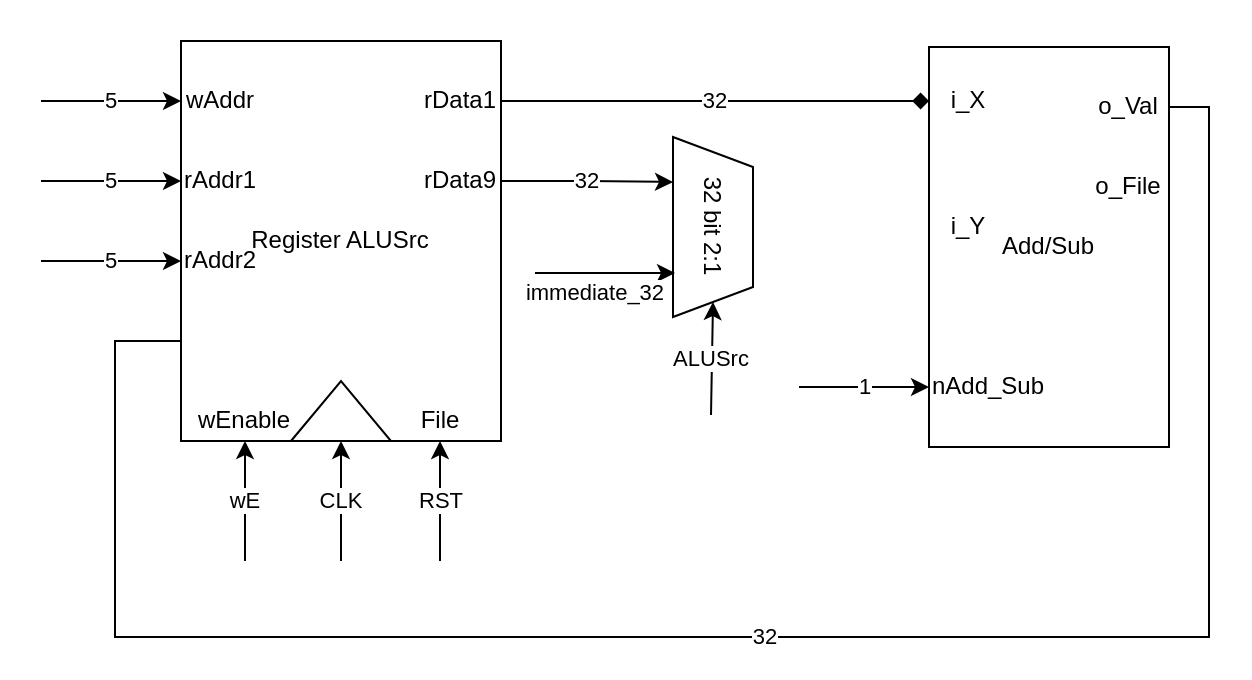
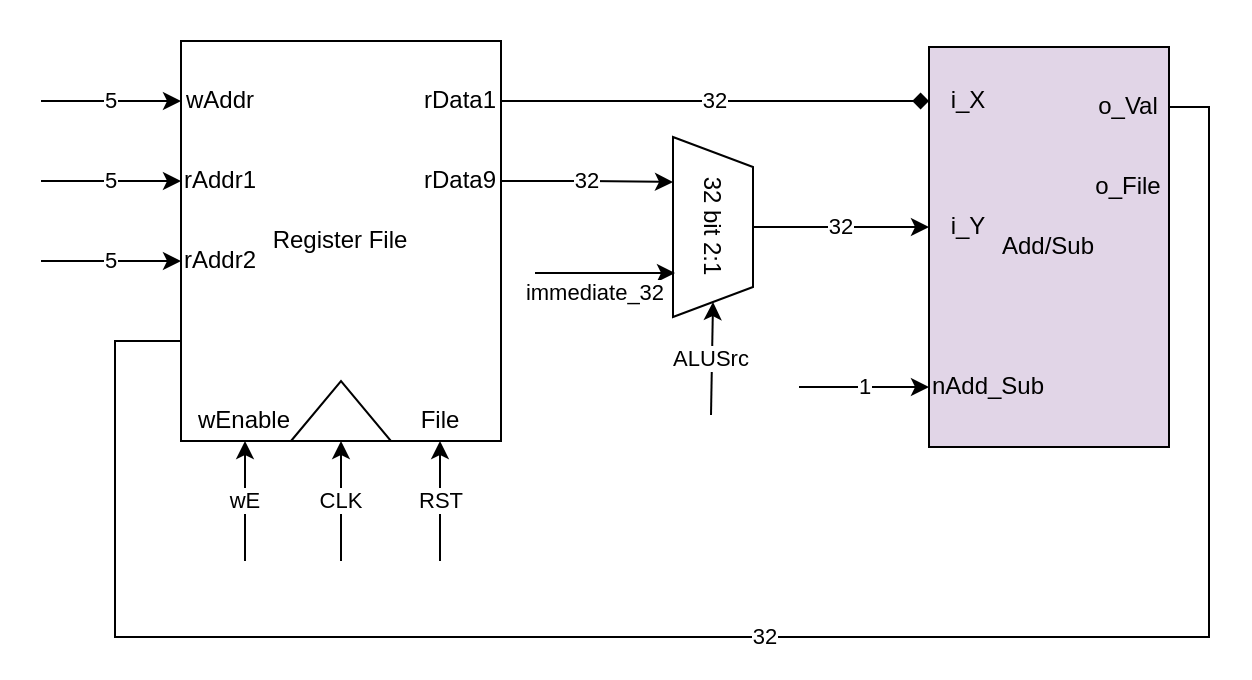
edge "32 bit 2:1" -> "i_Y": added, label "32"
node "Register ALUSrc": label "Register ALUSrc" -> "Register File"
node "Add/Sub": fillcolor #ffffff -> #e1d5e7
